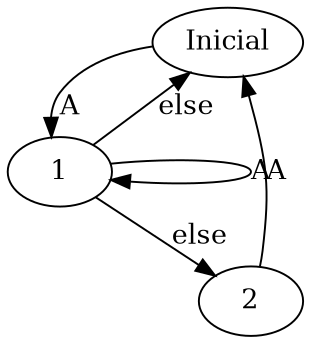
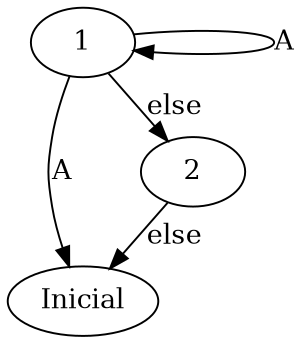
edge "Inicial" -> "1": removed, label "A"
edge "1" -> "Inicial": label "else" -> "A"
edge "2" -> "Inicial": label "A" -> "else"
